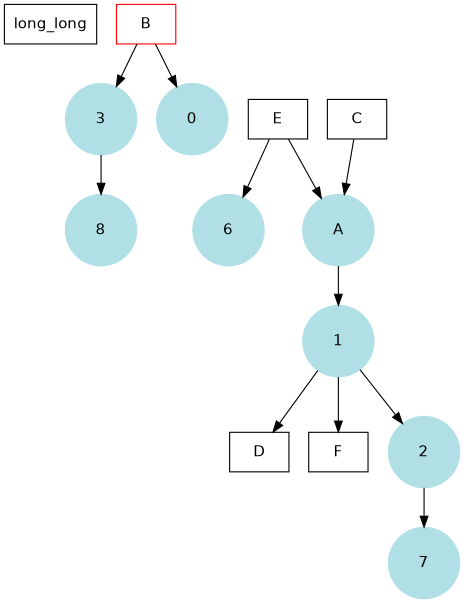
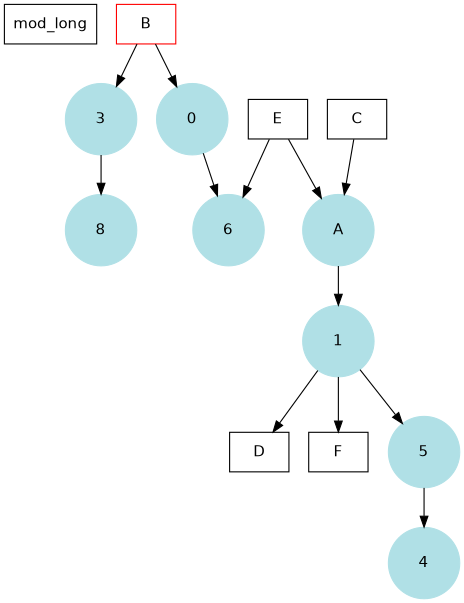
node "long_long": label "long_long" -> "mod_long"
edge "0" -> "6": added
node "2": label "2" -> "5"
node "7": label "7" -> "4"
